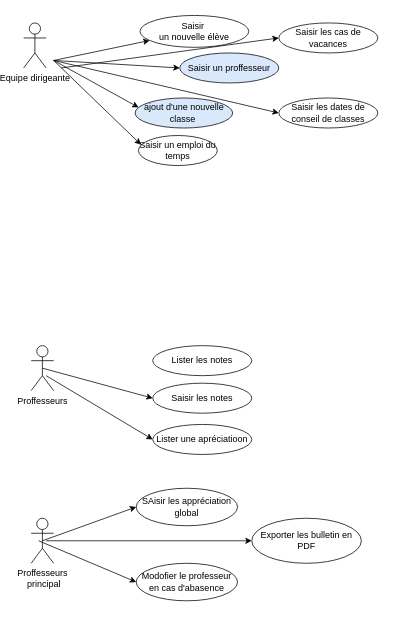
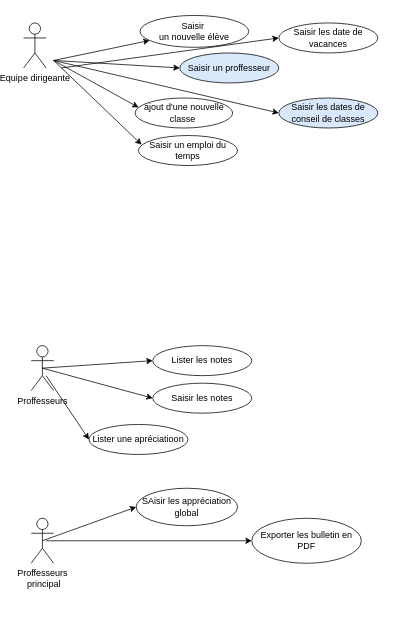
node "Saisir les cas de vacances": label "Saisir les cas de vacances" -> "Saisir les date de vacances"
node "ajout d'une nouvelle classe": fillcolor #dae8fc -> #ffffff
node "Saisir les dates de conseil de classes": fillcolor #ffffff -> #dae8fc
node "Saisir un emploi du temps": size 79x30 -> 99x30
edge "Proffesseurs" -> "Lister les notes": added
node "Lister une apréciatioon": moved (202, 439) -> (138, 439)
edge "Proffesseurs principal" -> "Modofier le professeur en cas d'abasence": removed
node "Modofier le professeur en cas d'abasence": removed
